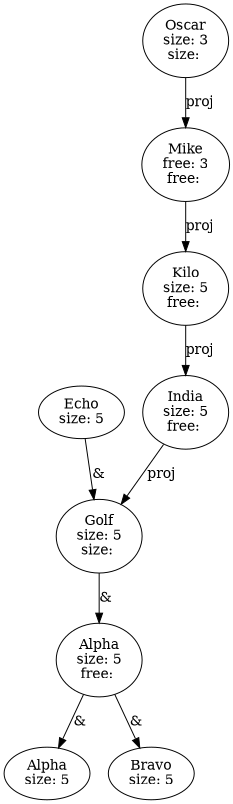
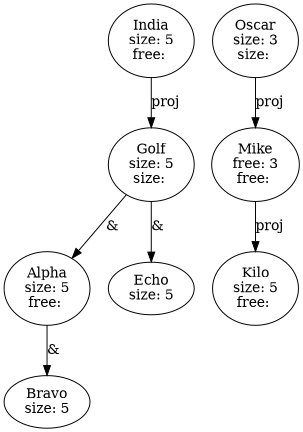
edge "Kilo size: 5 free:" -> "India size: 5 free:": removed, label "proj"
edge "Echo size: 5" -> "Golf size: 5 size:": reversed
node "Alpha size: 5": removed
